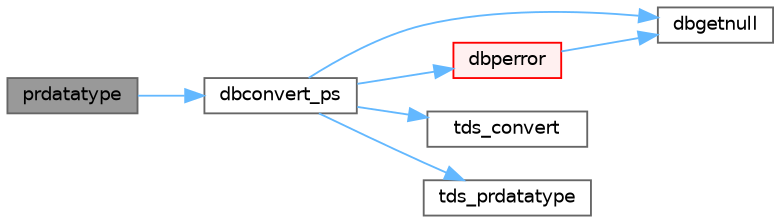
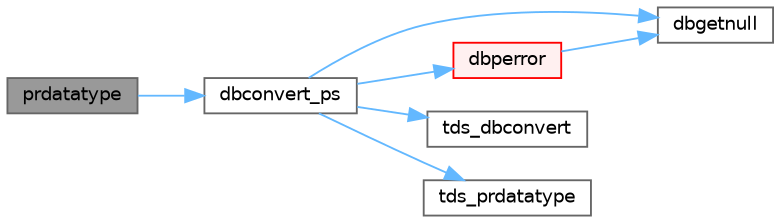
node "tds_convert": label "tds_convert" -> "tds_dbconvert"
